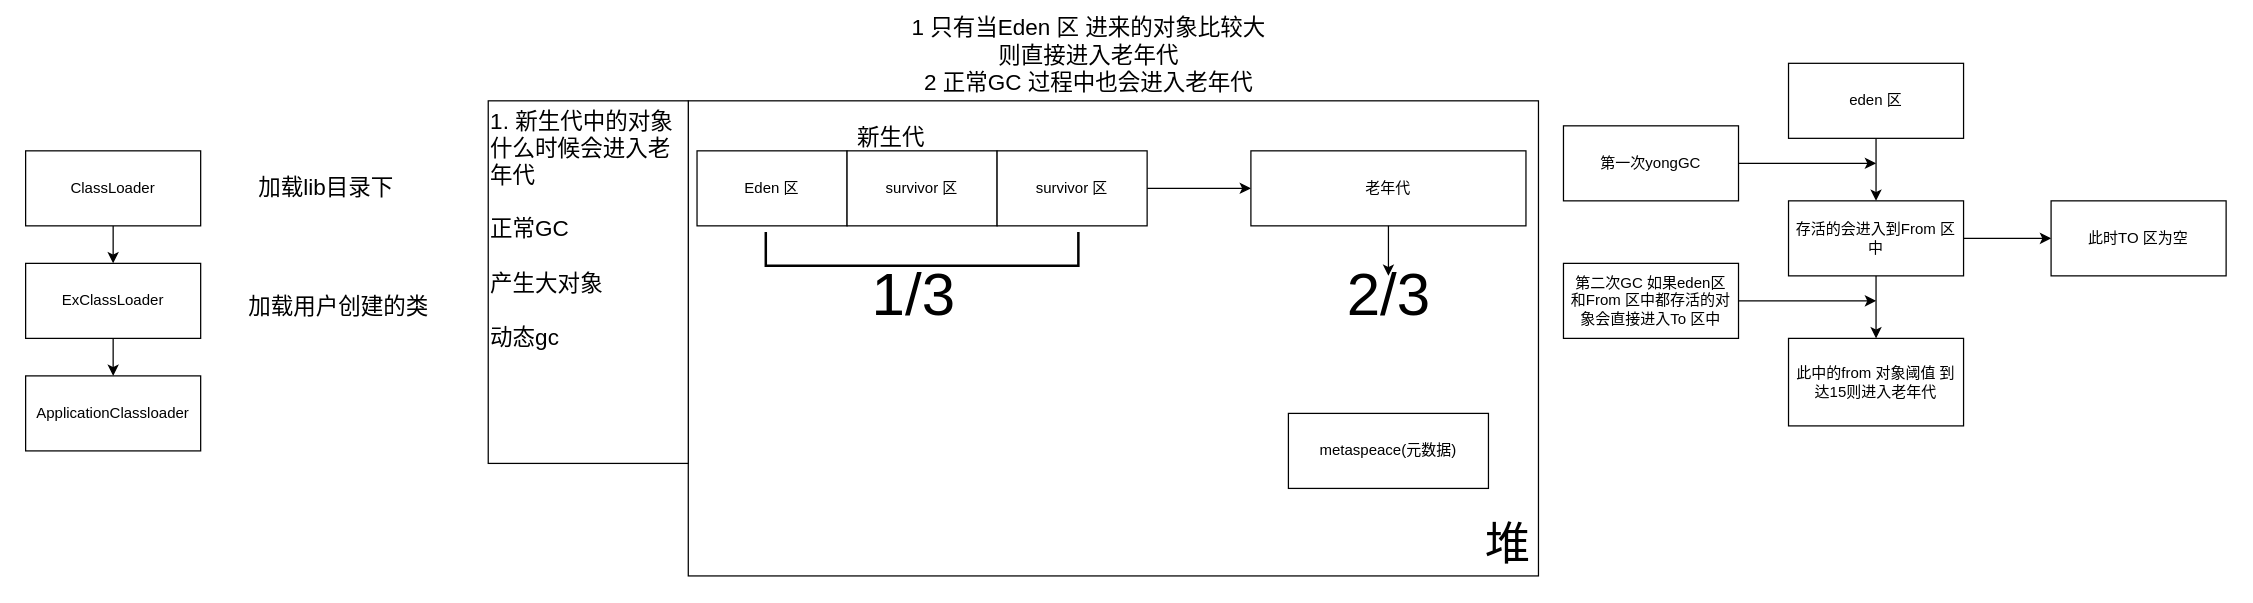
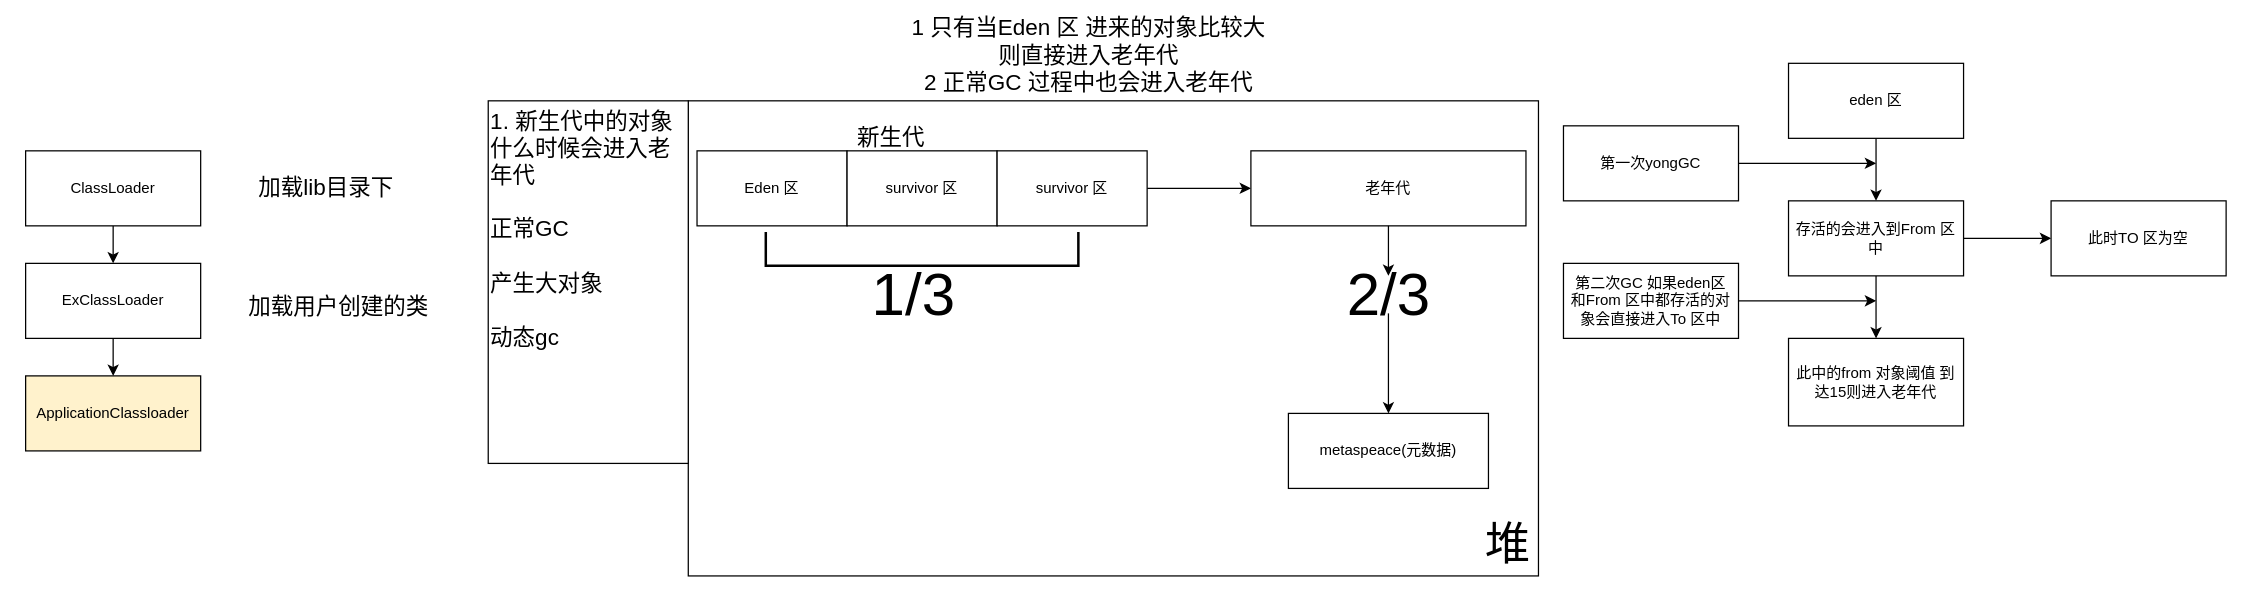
edge "2/3" -> "metaspeace(元数据)": added
node "ApplicationClassloader": fillcolor #ffffff -> #fff2cc
